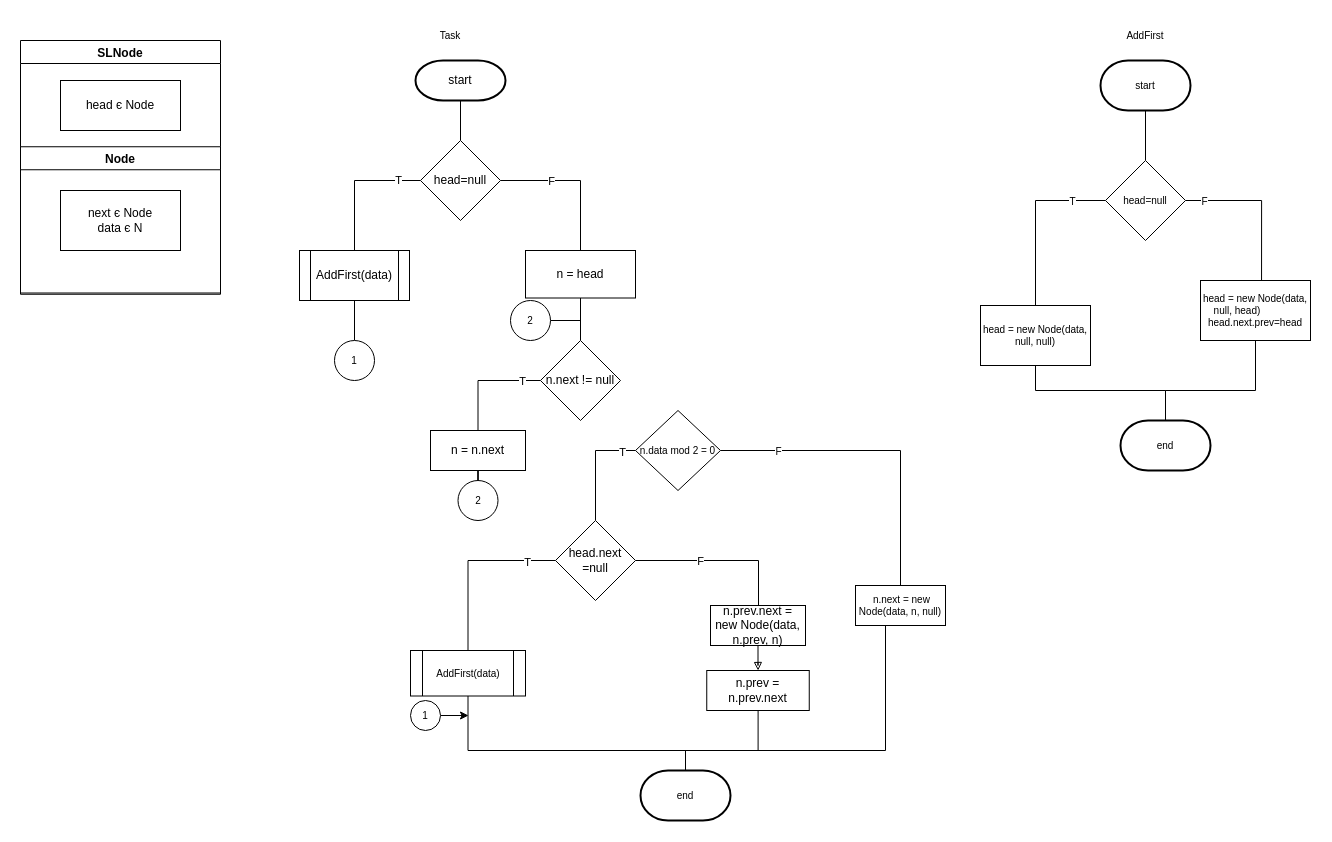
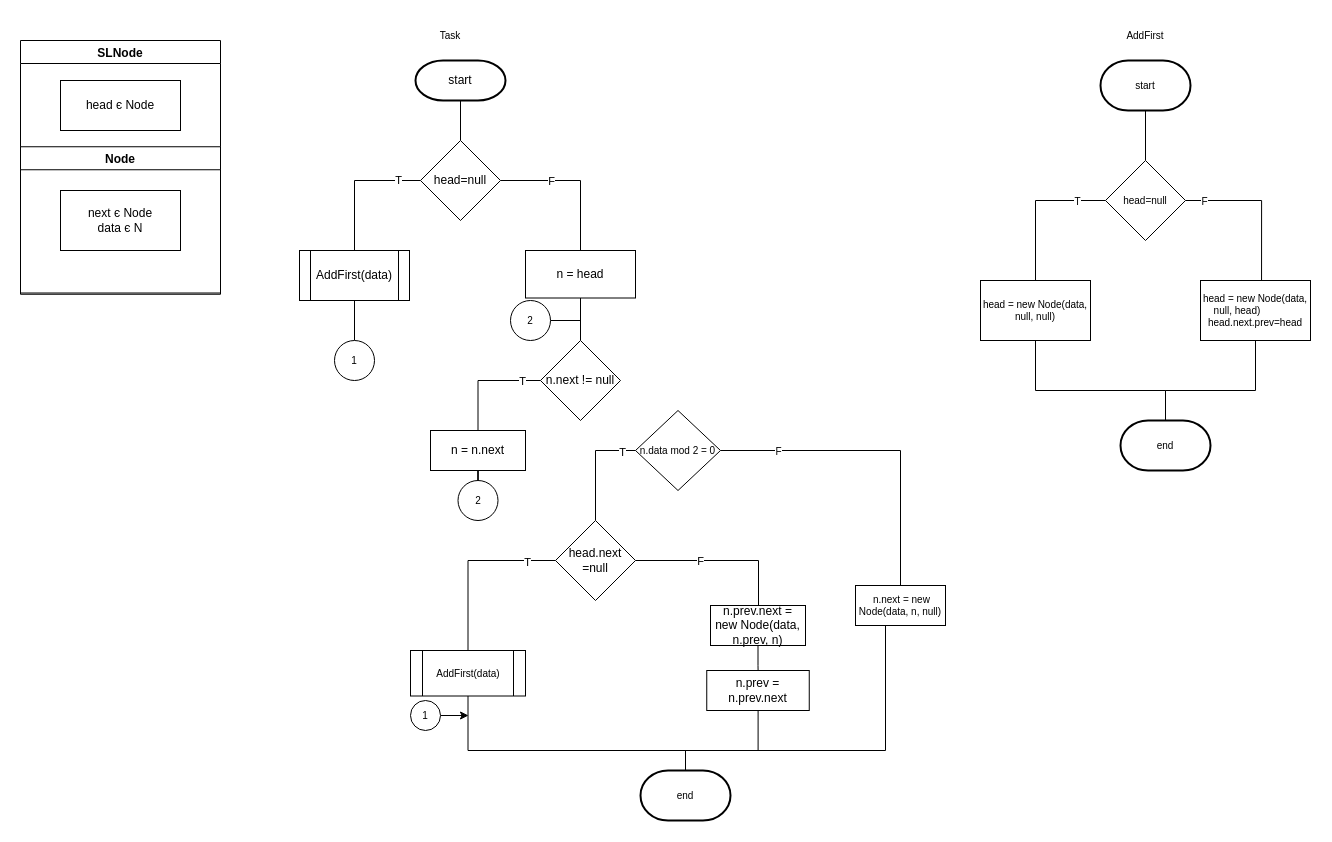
node "head = new Node(data, null, null)": moved (1036, 336) -> (1036, 311)
edge "n.prev.next = new Node(data, n.prev, n)" -> "n.prev = n.prev.next": arrowhead block -> none
